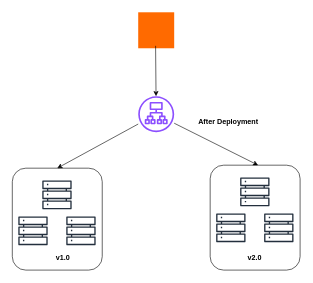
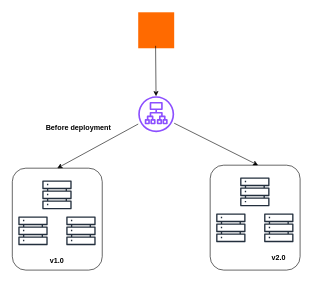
node "After Deployment": removed
node "Before deployment": added
node "v1.0": moved (63, 258) -> (57, 261)
node "v2.0": moved (255, 258) -> (279, 258)
